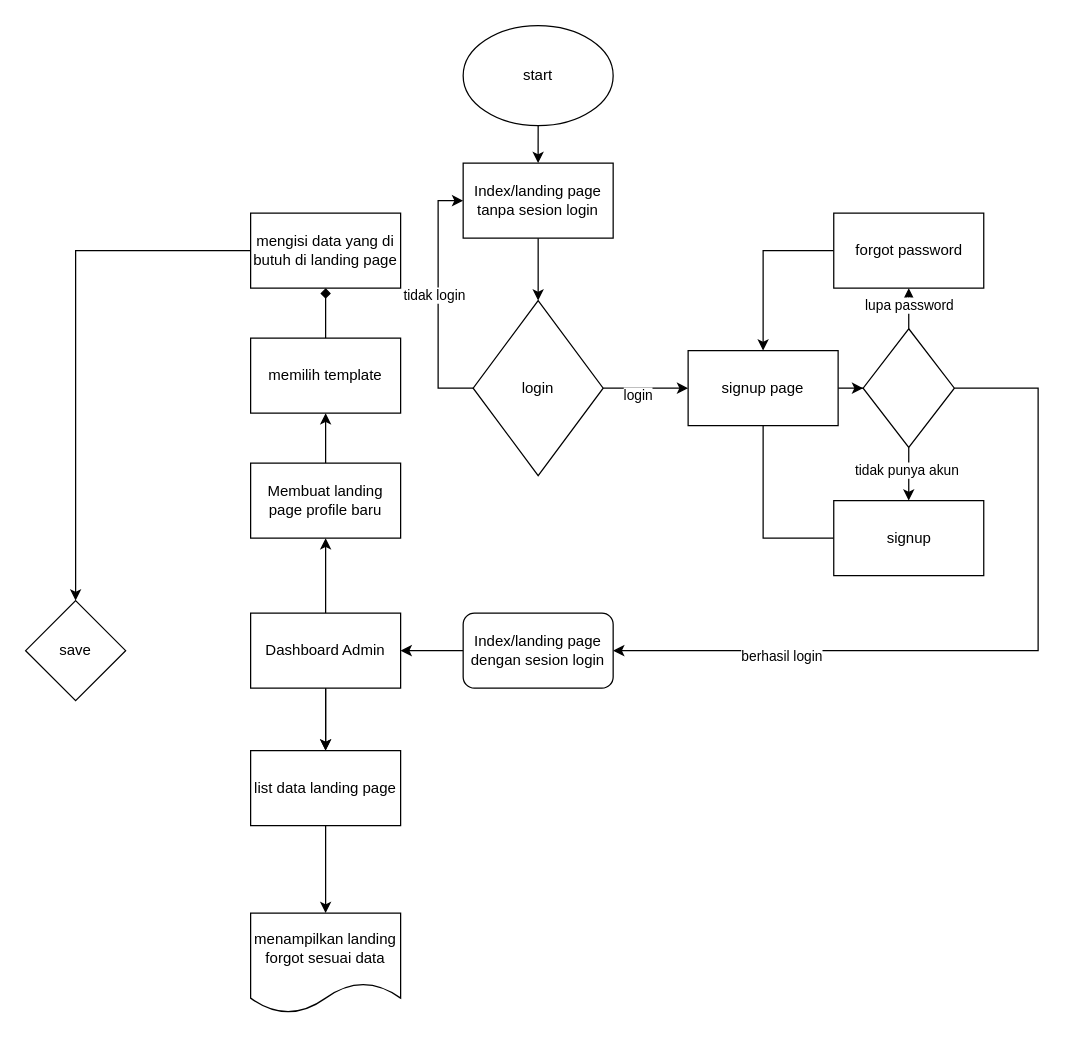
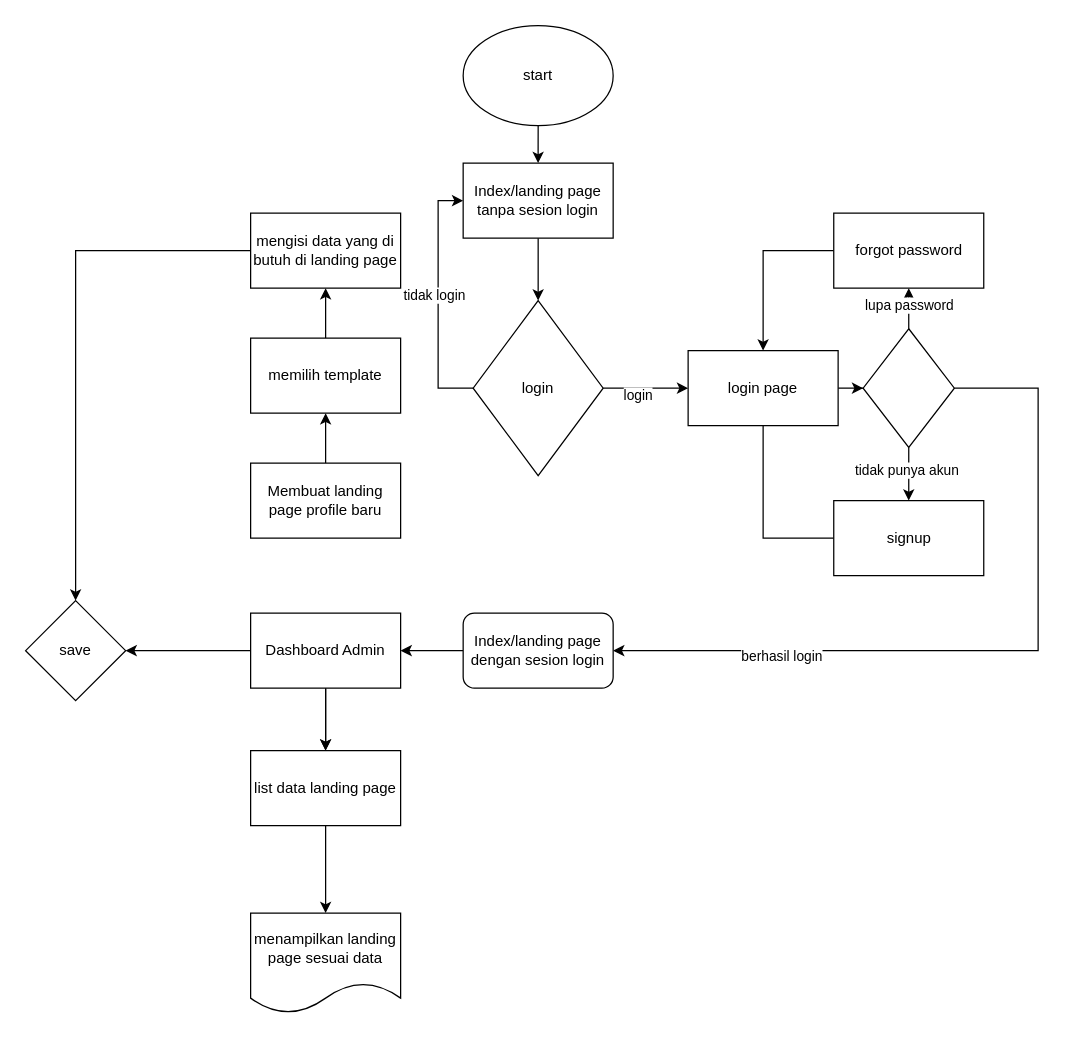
edge "memilih template" -> "mengisi data yang di butuh di landing page": arrowhead diamond -> classic
node "signup page": label "signup page" -> "login page"
edge "Dashboard Admin" -> "Membuat landing page profile baru": now "Dashboard Admin" -> "save"
node "menampilkan landing forgot sesuai data": label "menampilkan landing forgot sesuai data" -> "menampilkan landing page sesuai data"
